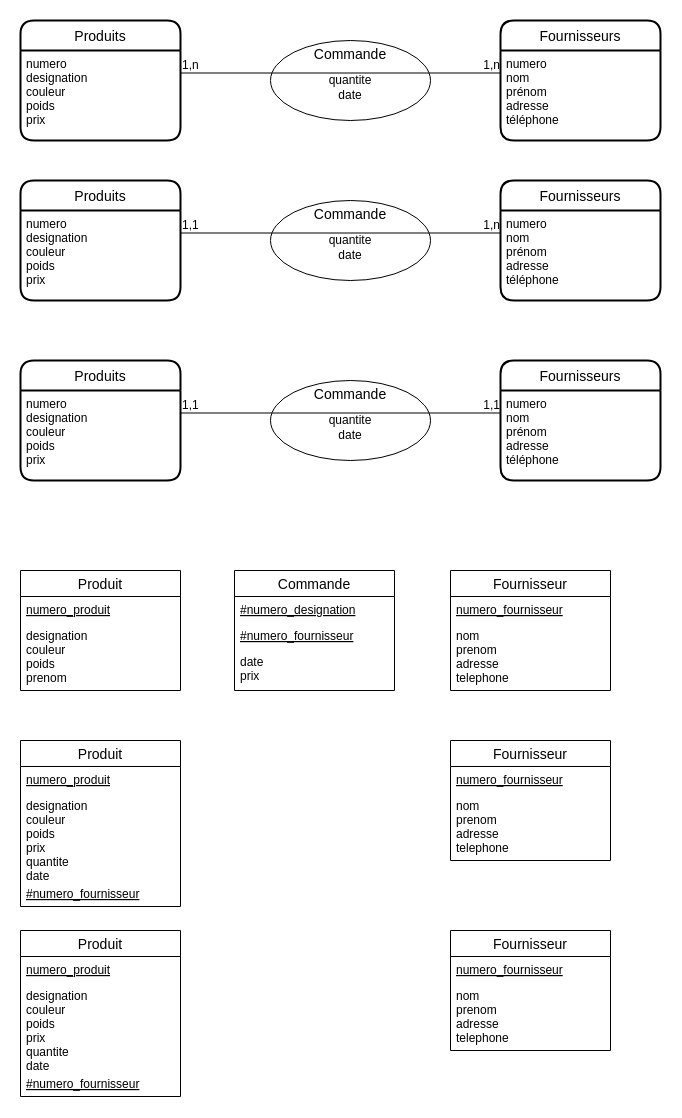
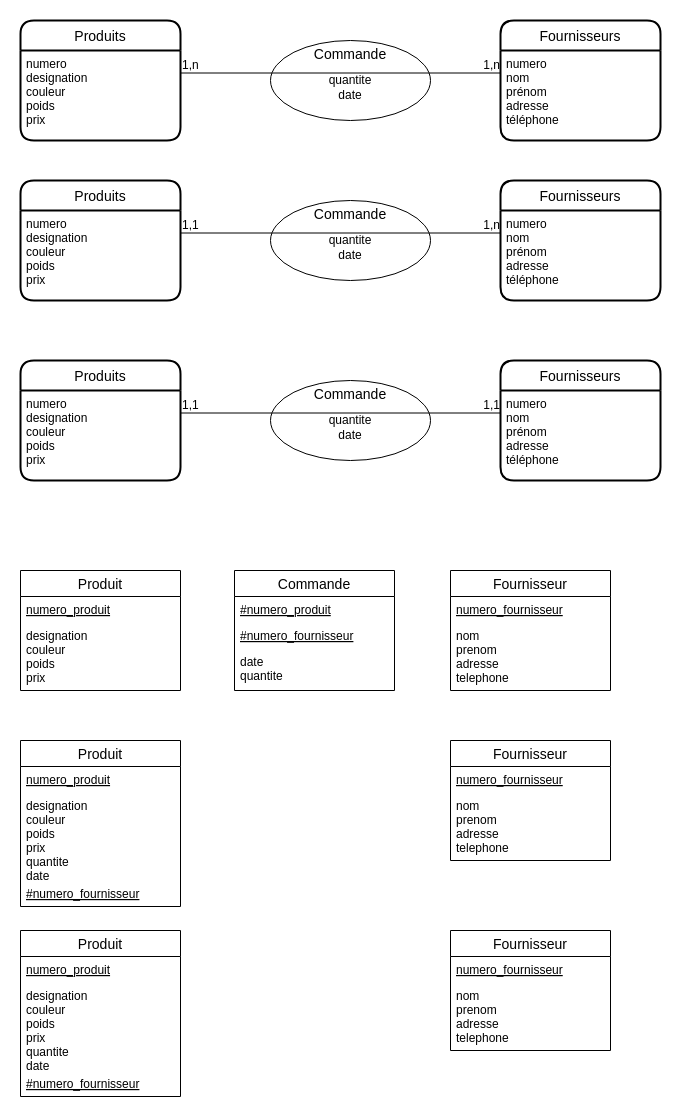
node "#numero_designation": label "#numero_designation" -> "#numero_produit"
node "designation couleur poids prenom": label "designation couleur poids prenom" -> "designation couleur poids prix"
node "date prix": label "date prix" -> "date quantite"
